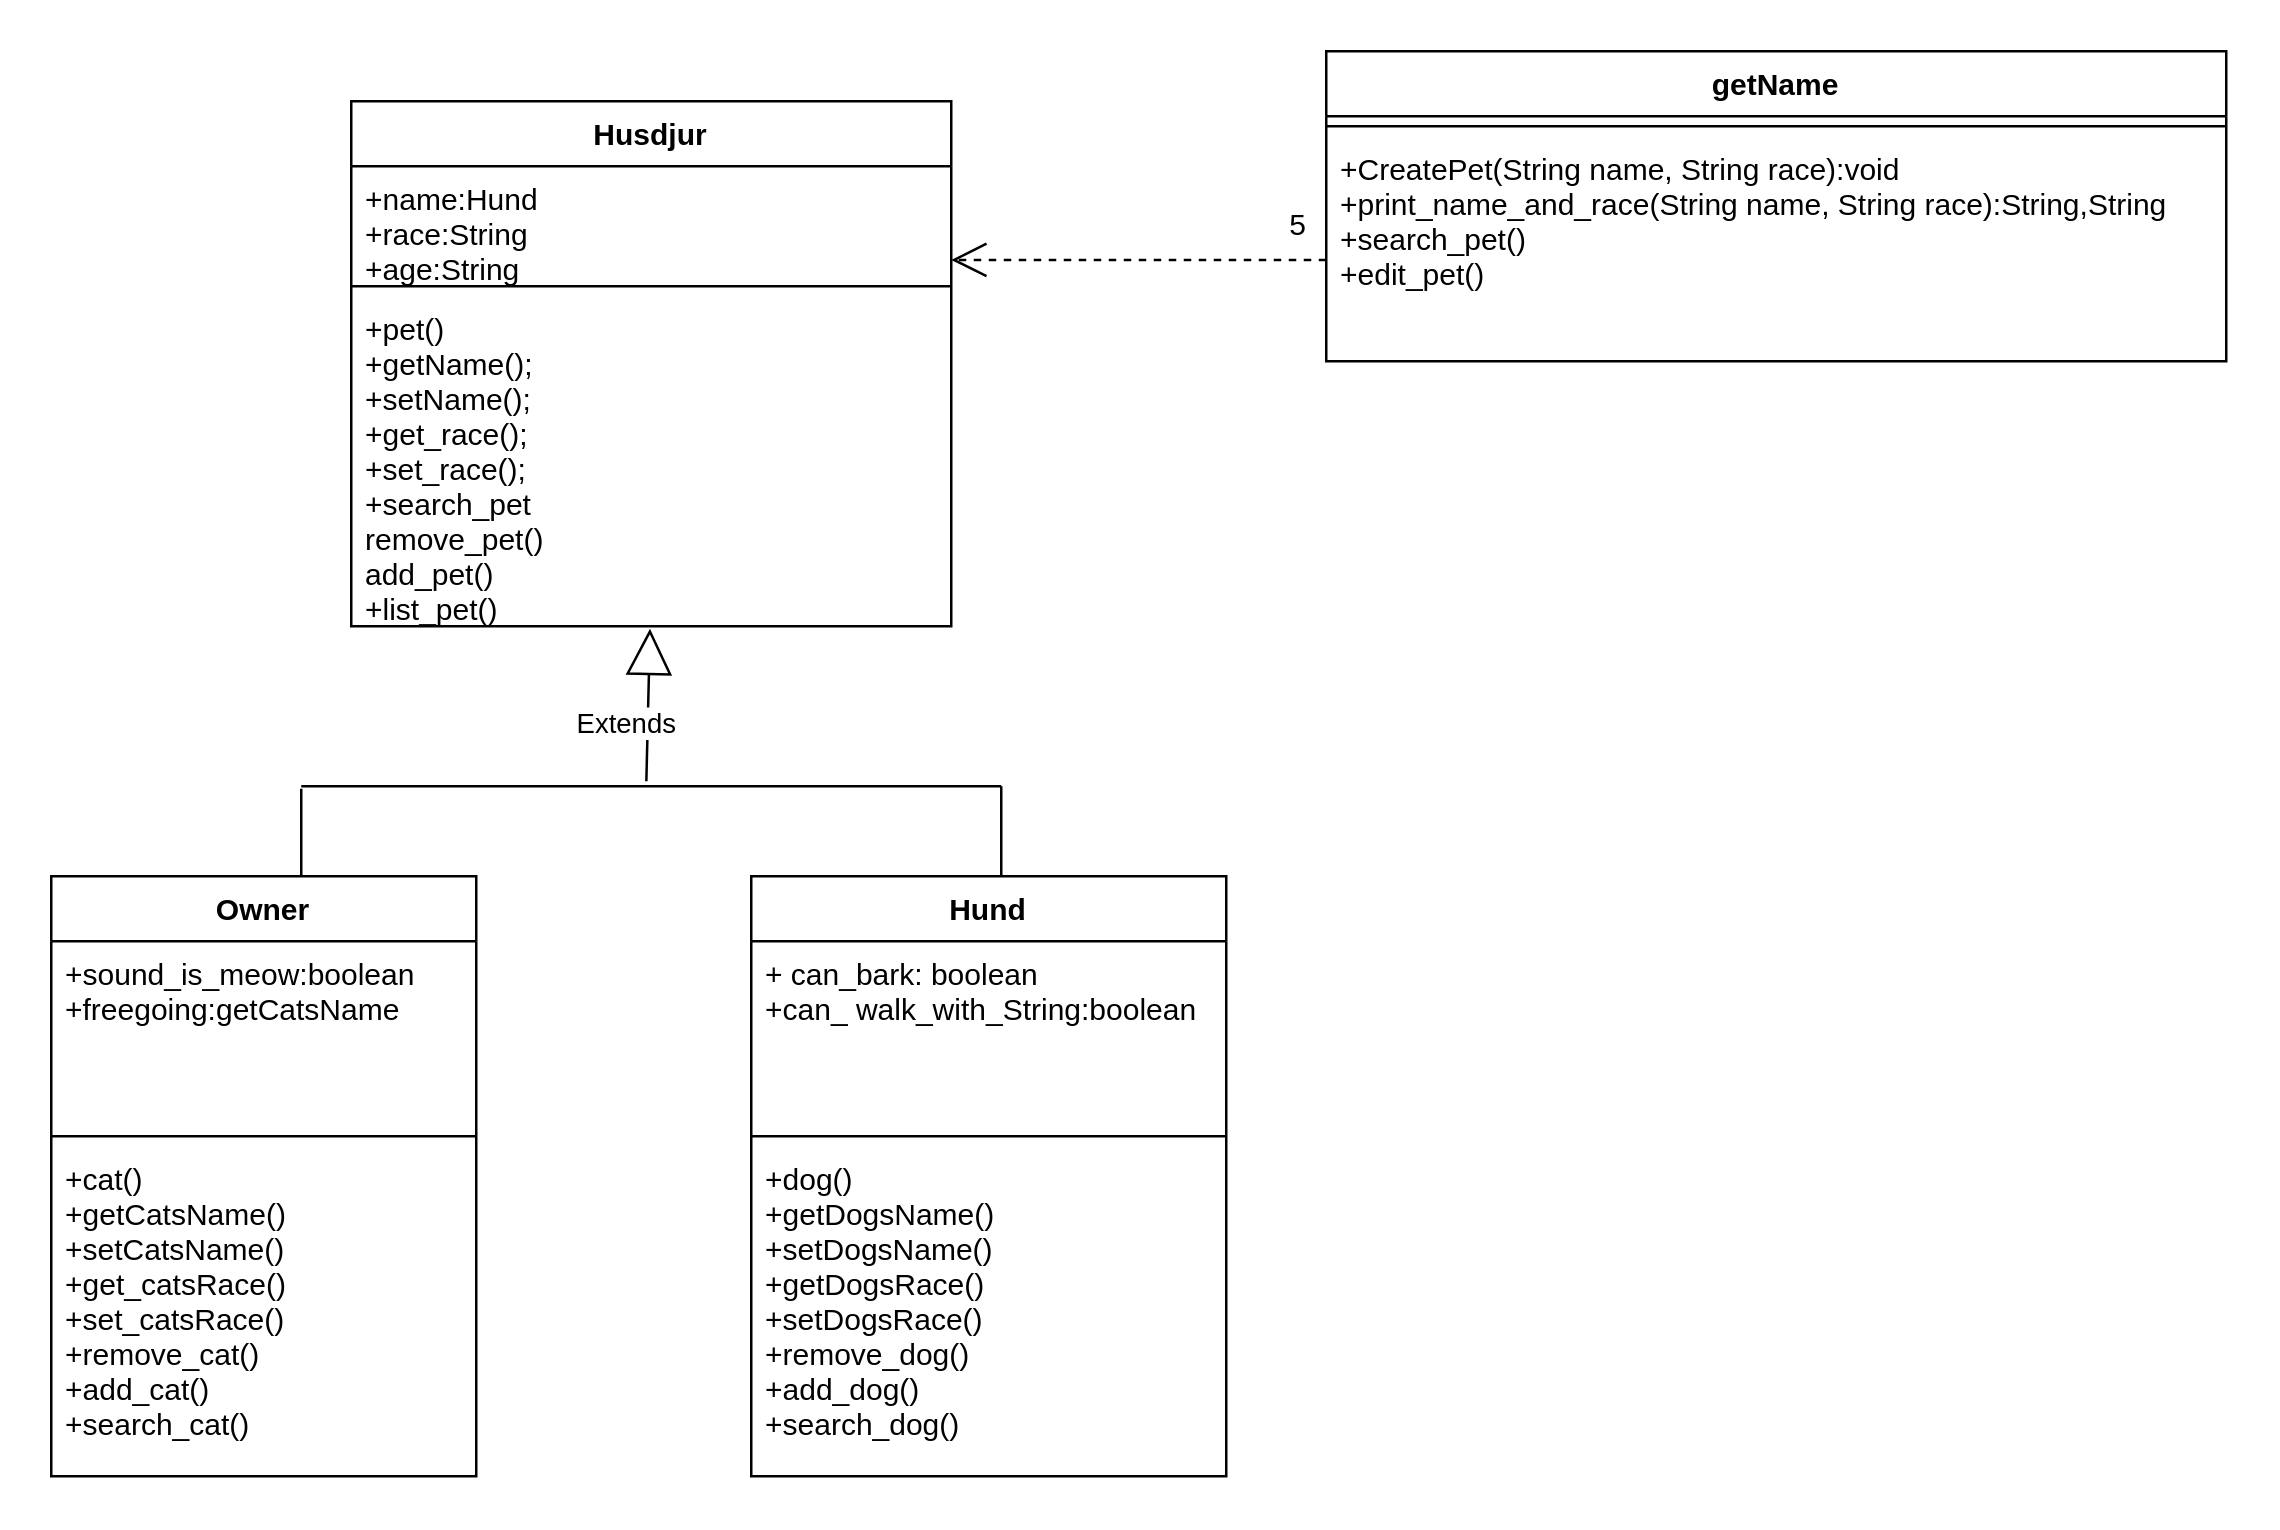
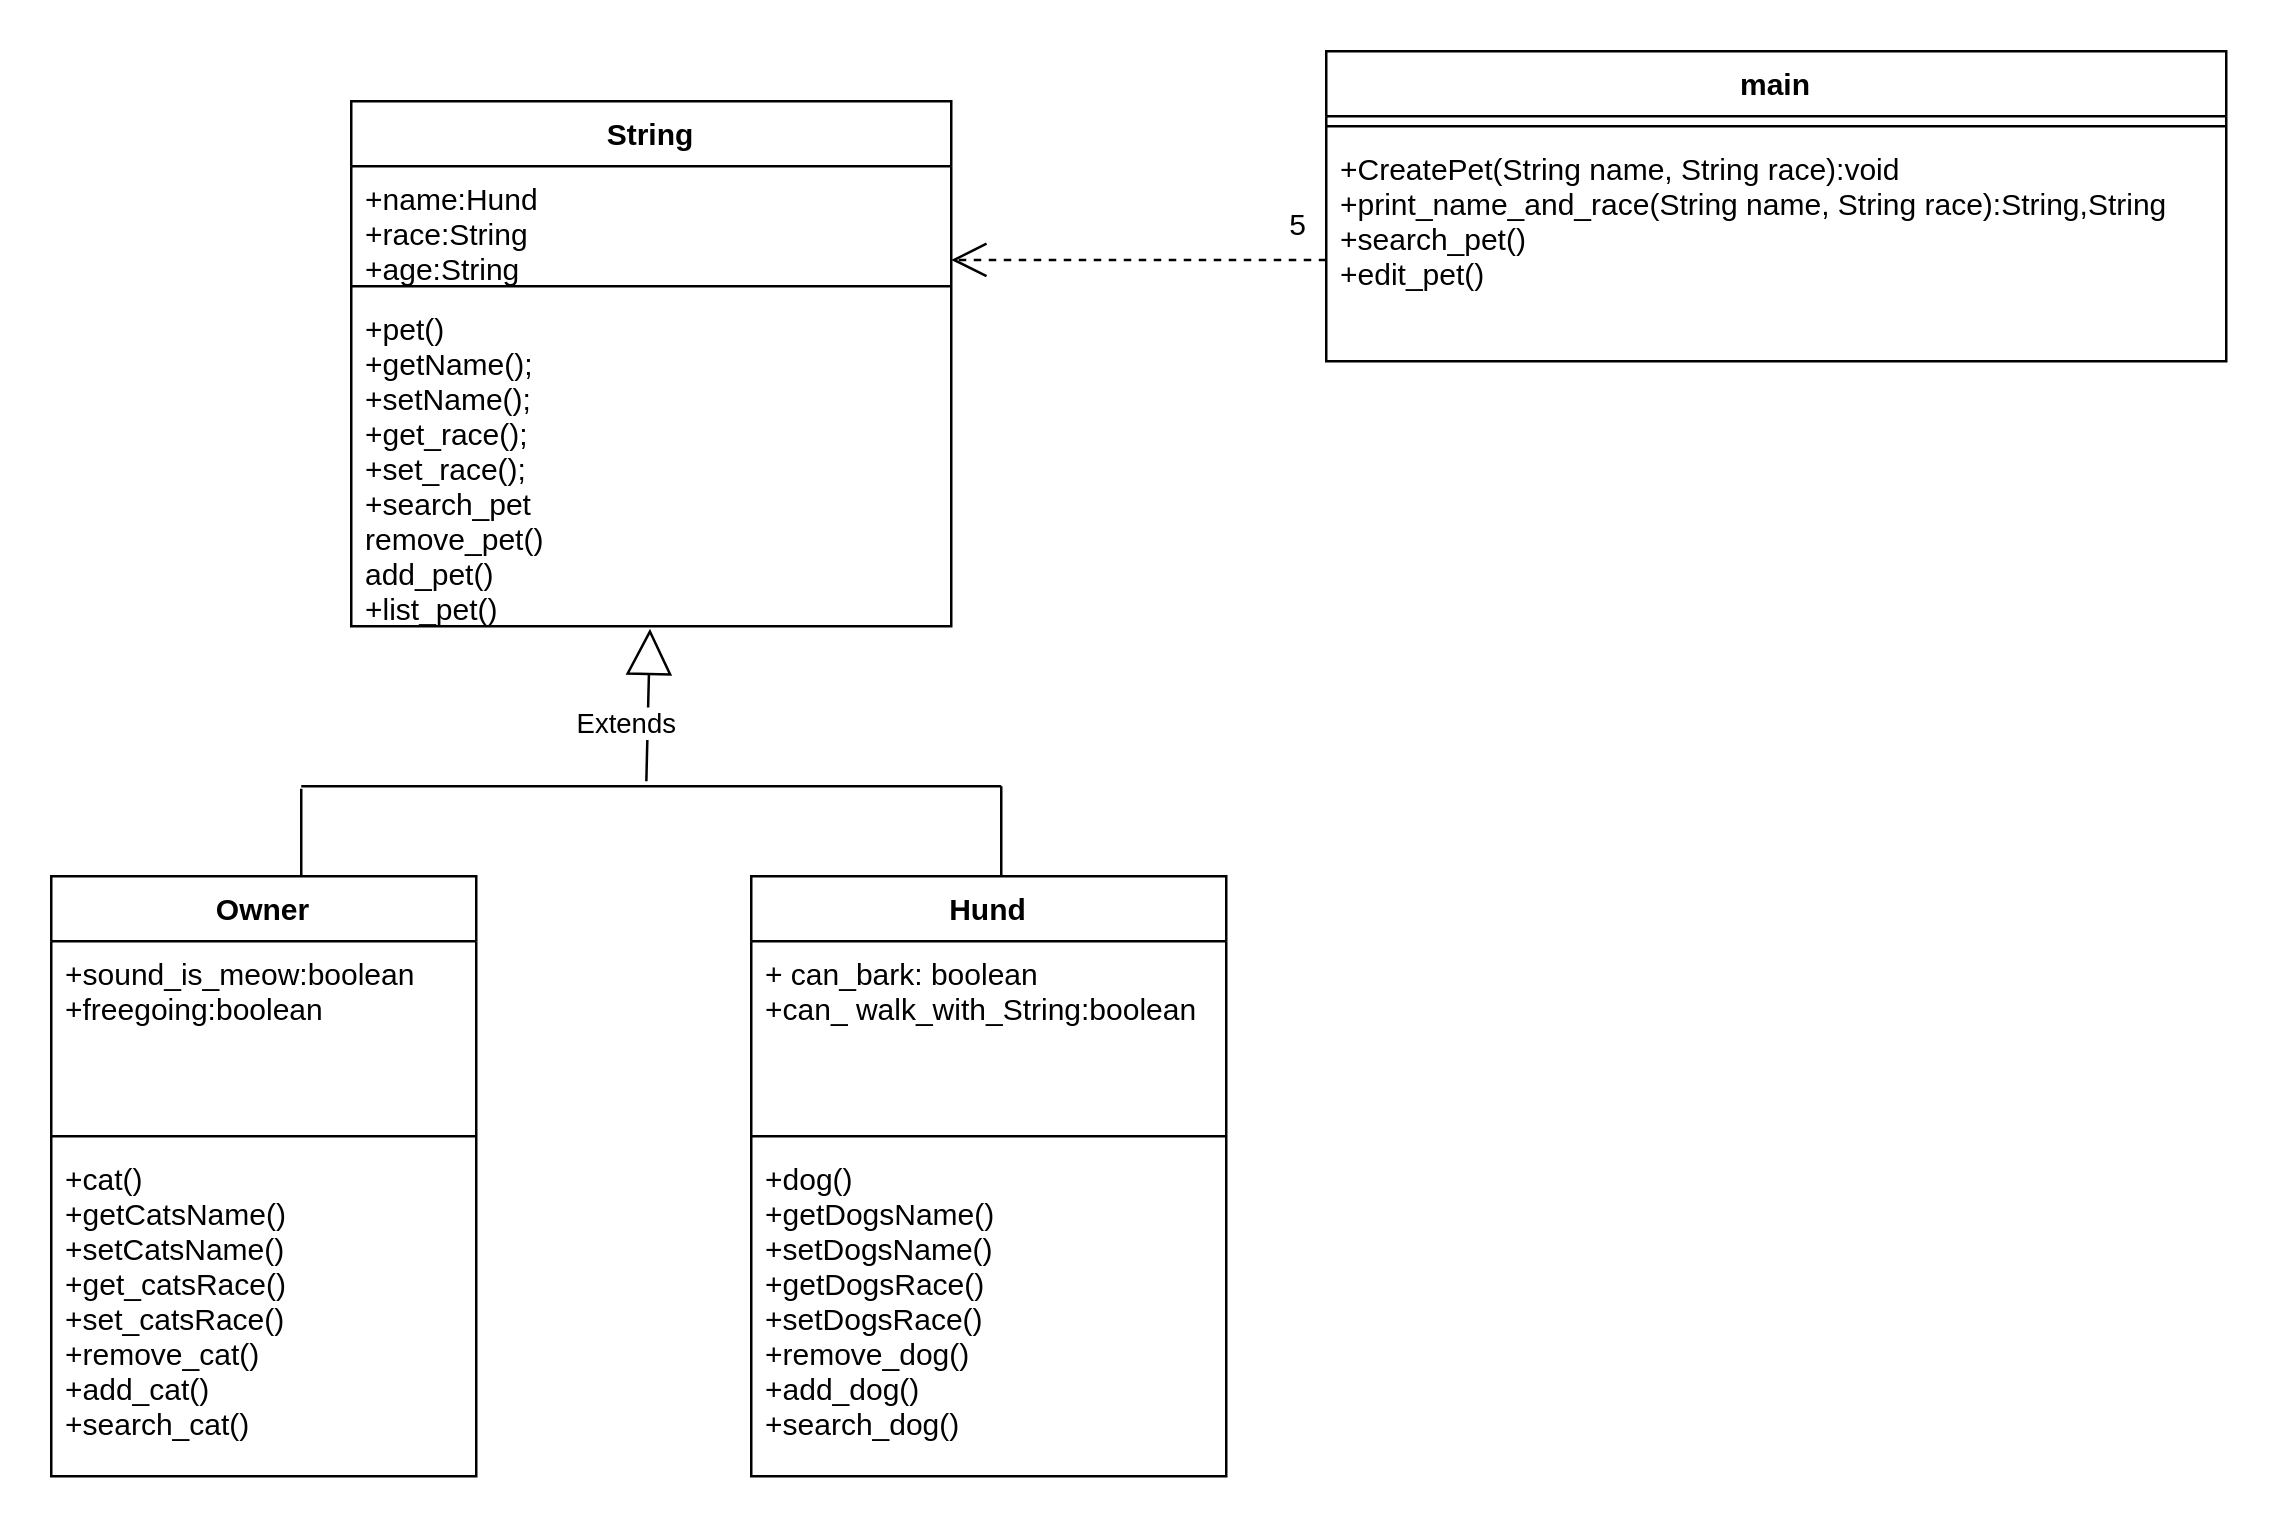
node "getName": label "getName" -> "main"
node "Husdjur": label "Husdjur" -> "String"
node "+sound_is_meow:boolean +freegoing:getCatsName": label "+sound_is_meow:boolean +freegoing:getCatsName" -> "+sound_is_meow:boolean +freegoing:boolean"
